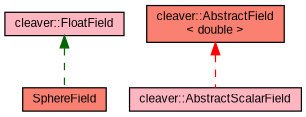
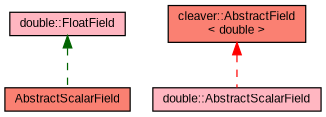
node "cleaver::FloatField": label "cleaver::FloatField" -> "double::FloatField"
node "SphereField": label "SphereField" -> "AbstractScalarField"
node "cleaver::AbstractScalarField": label "cleaver::AbstractScalarField" -> "double::AbstractScalarField"
